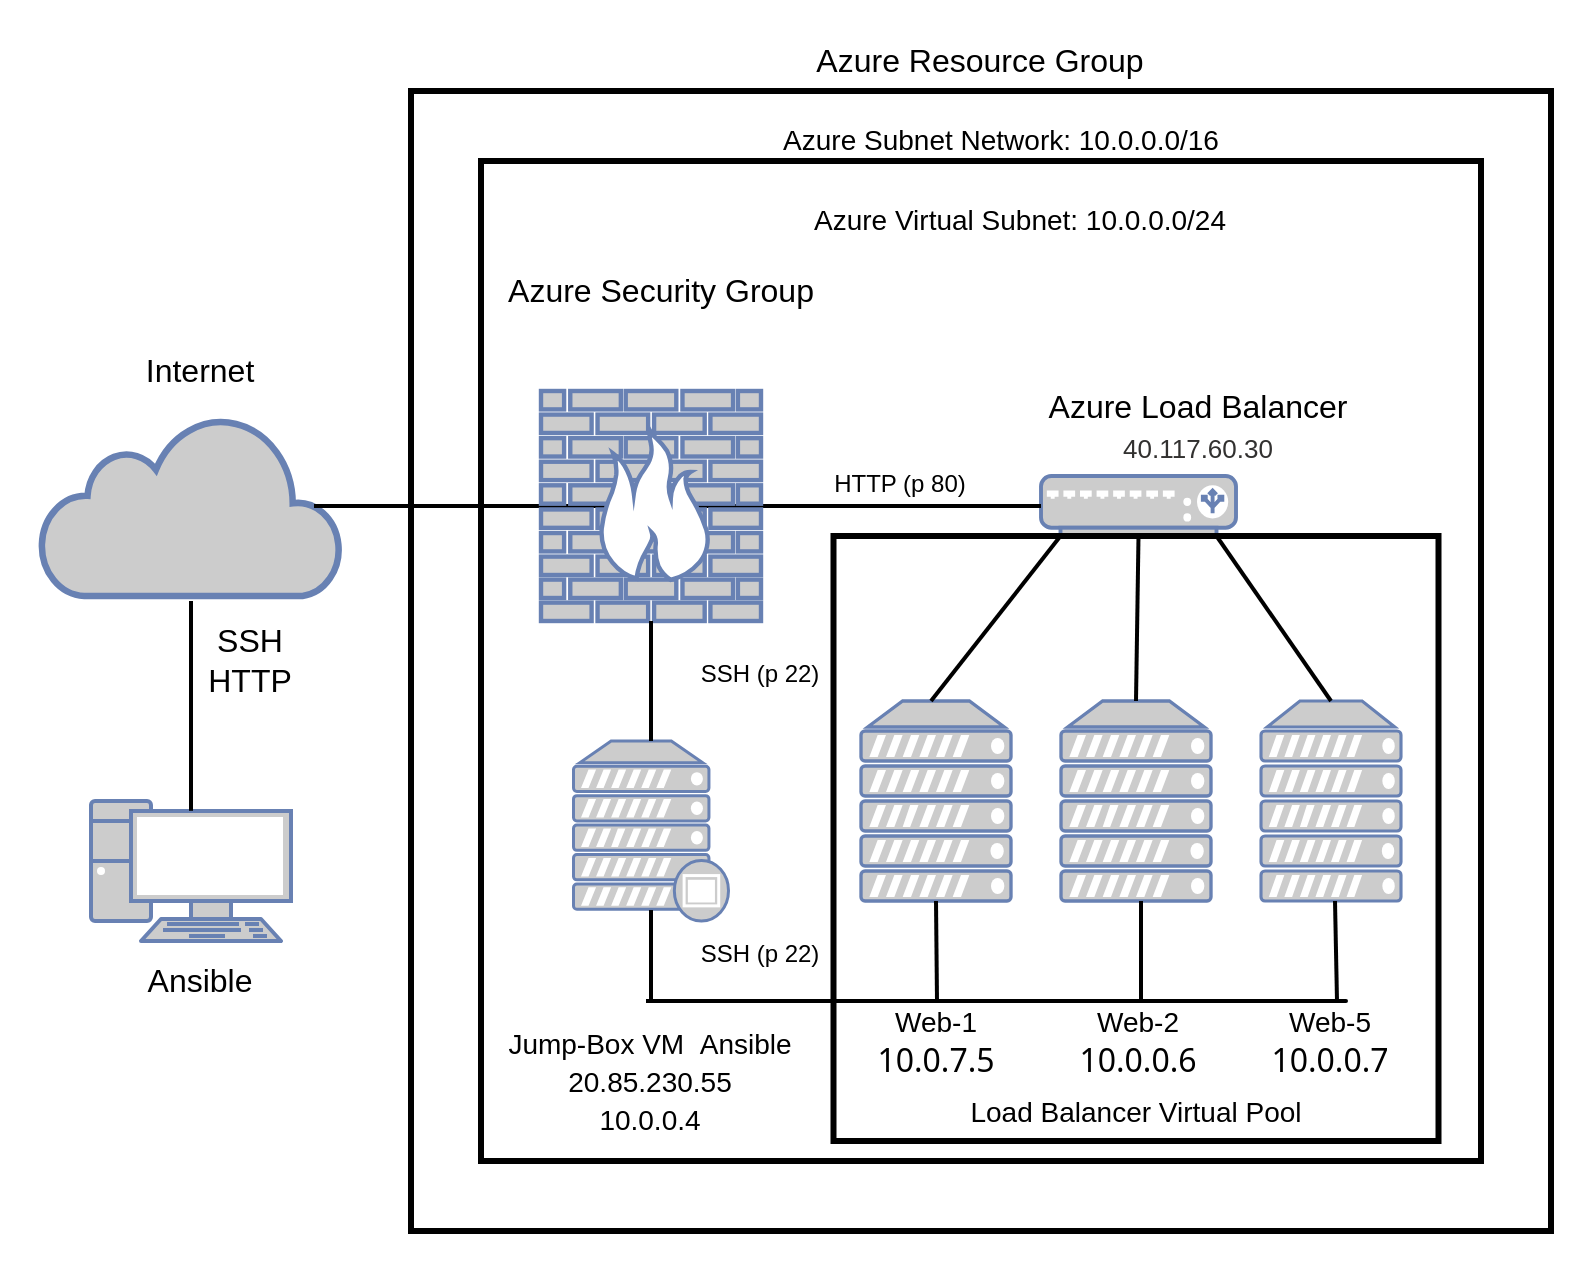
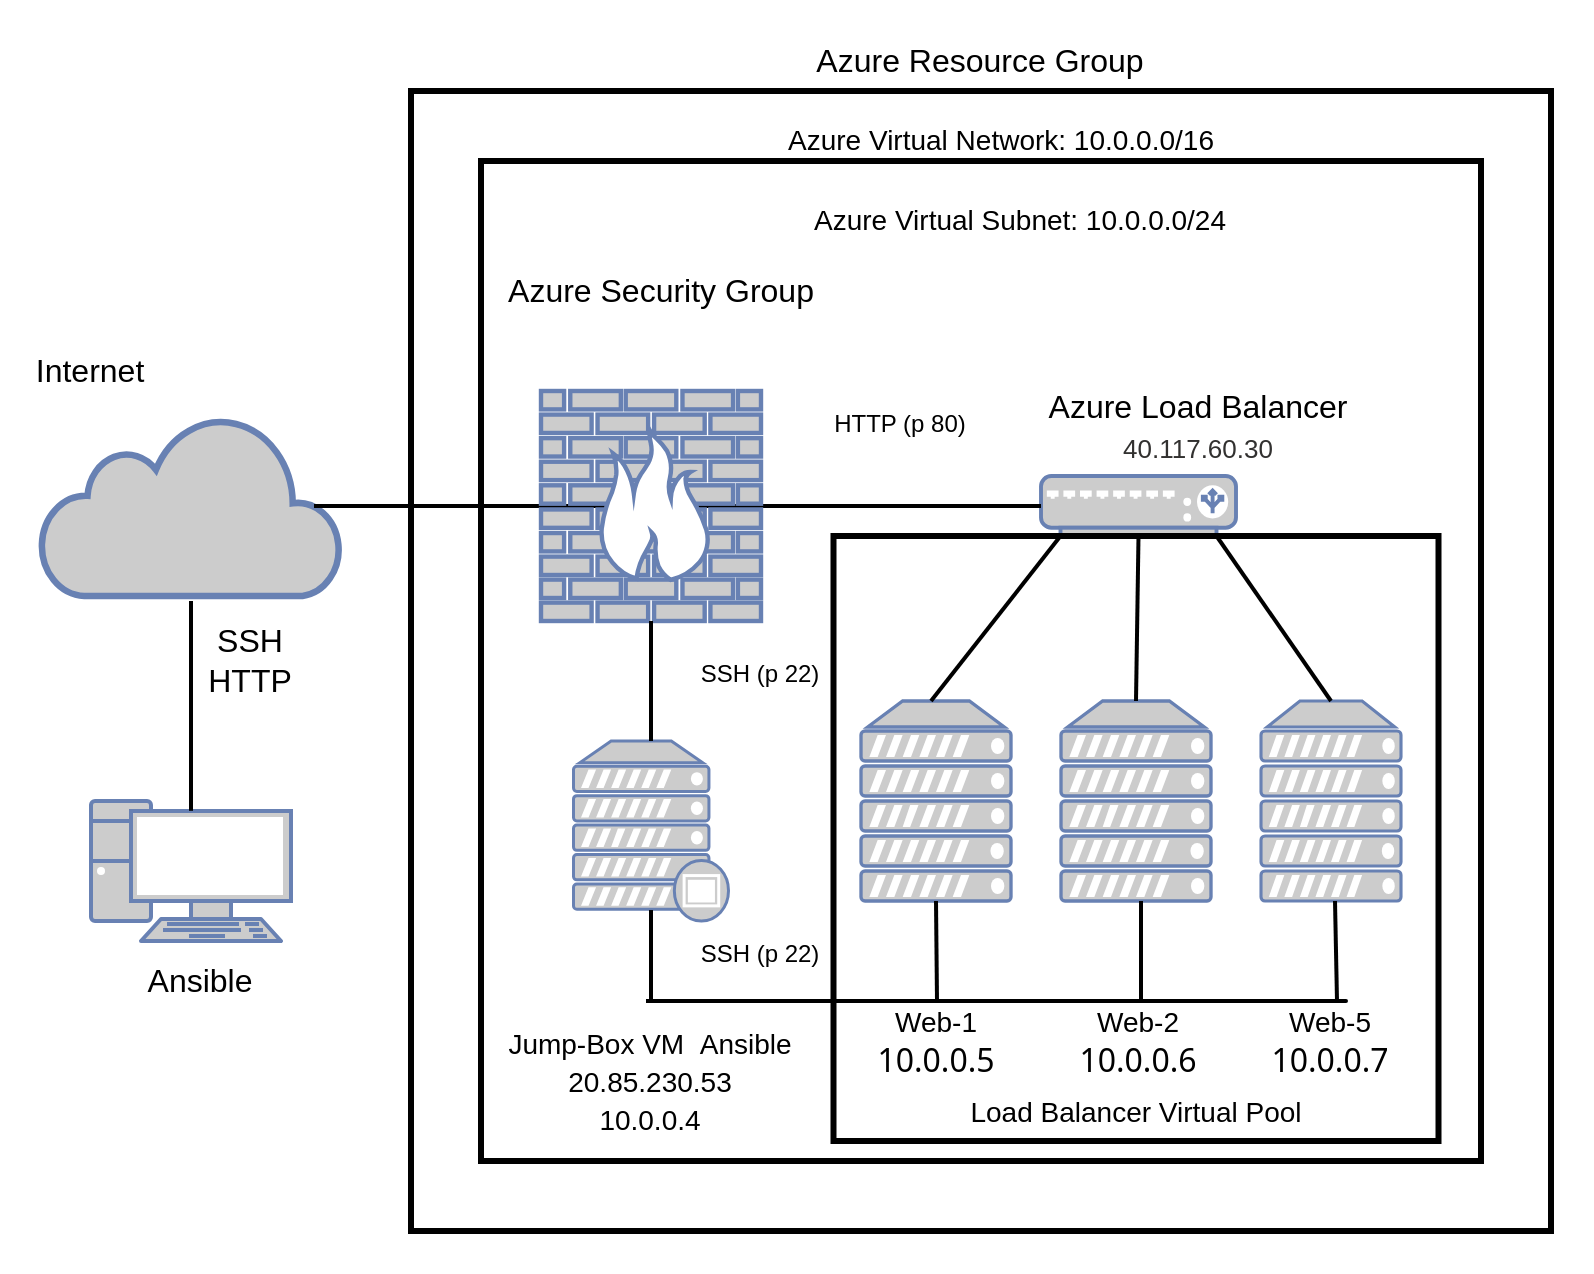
node "Azure Subnet Network: 10.0.0.0/16": label "Azure Subnet Network: 10.0.0.0/16" -> "Azure Virtual Network: 10.0.0.0/16"
node "Internet": moved (201, 371) -> (91, 371)
node "HTTP (p 80)": moved (901, 481) -> (901, 421)
node "Web-1 10.0.7.5": label "Web-1 10.0.7.5" -> "Web-1 10.0.0.5"
node "Jump-Box VM Ansible 20.85.230.55 10.0.0.4": label "Jump-Box VM Ansible 20.85.230.55 10.0.0.4" -> "Jump-Box VM Ansible 20.85.230.53 10.0.0.4"
